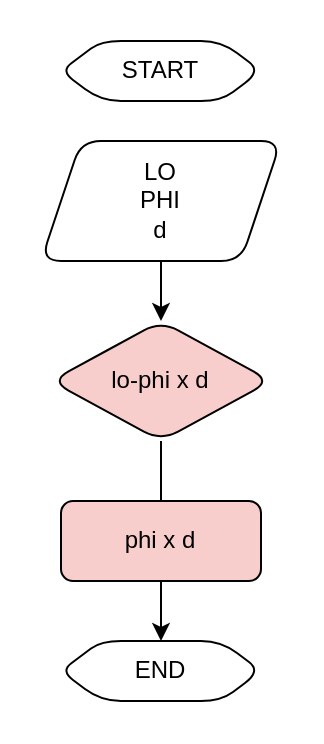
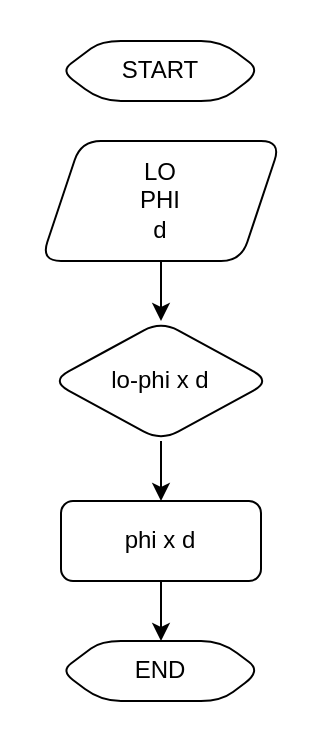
node "lo-phi x d": fillcolor #f8cecc -> #ffffff
edge "lo-phi x d" -- "phi x d": arrowhead none -> classic
node "phi x d": fillcolor #f8cecc -> #ffffff
